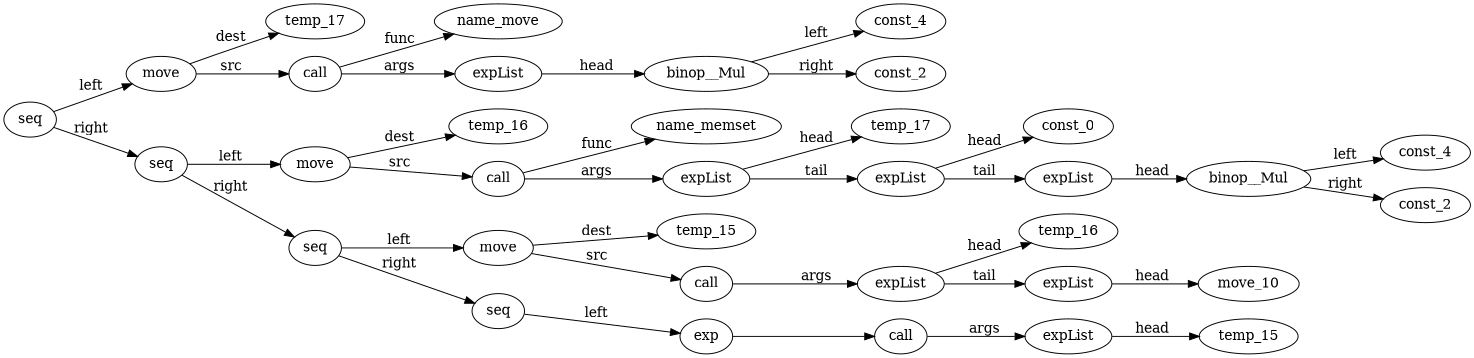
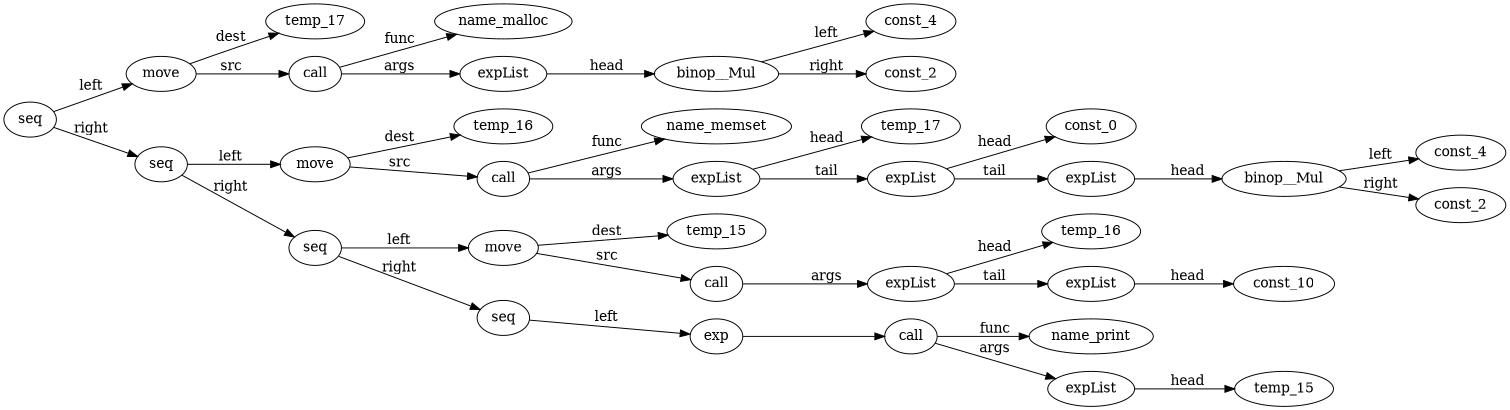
node "name_move": label "name_move" -> "name_malloc"
node "move_10": label "move_10" -> "const_10"
node "name_print": added
